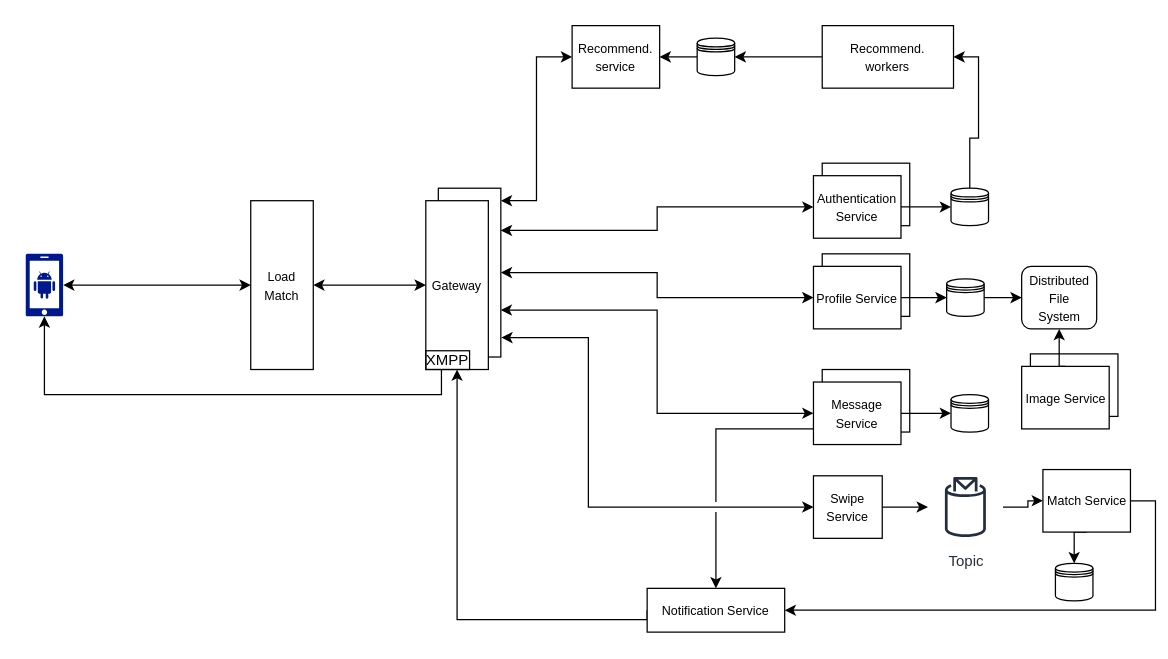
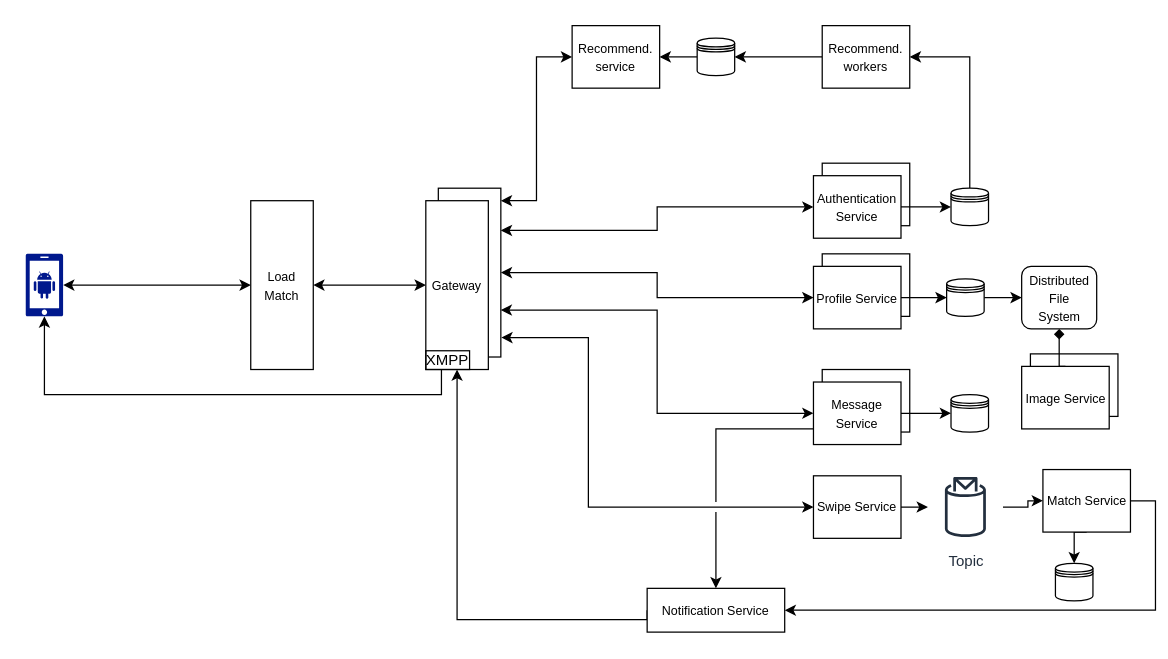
node "Recommend. workers": size 131x63 -> 88x63
edge "Image Service" -> "Distributed File System": arrowhead classic -> diamond
node "Swipe Service": size 69x63 -> 88x63
